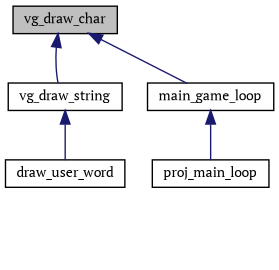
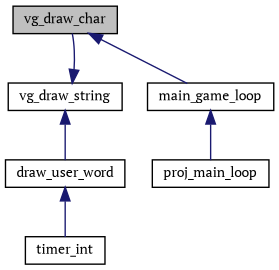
edge "vg_draw_string" -> "vg_draw_char": reversed
node "timer_int": added
